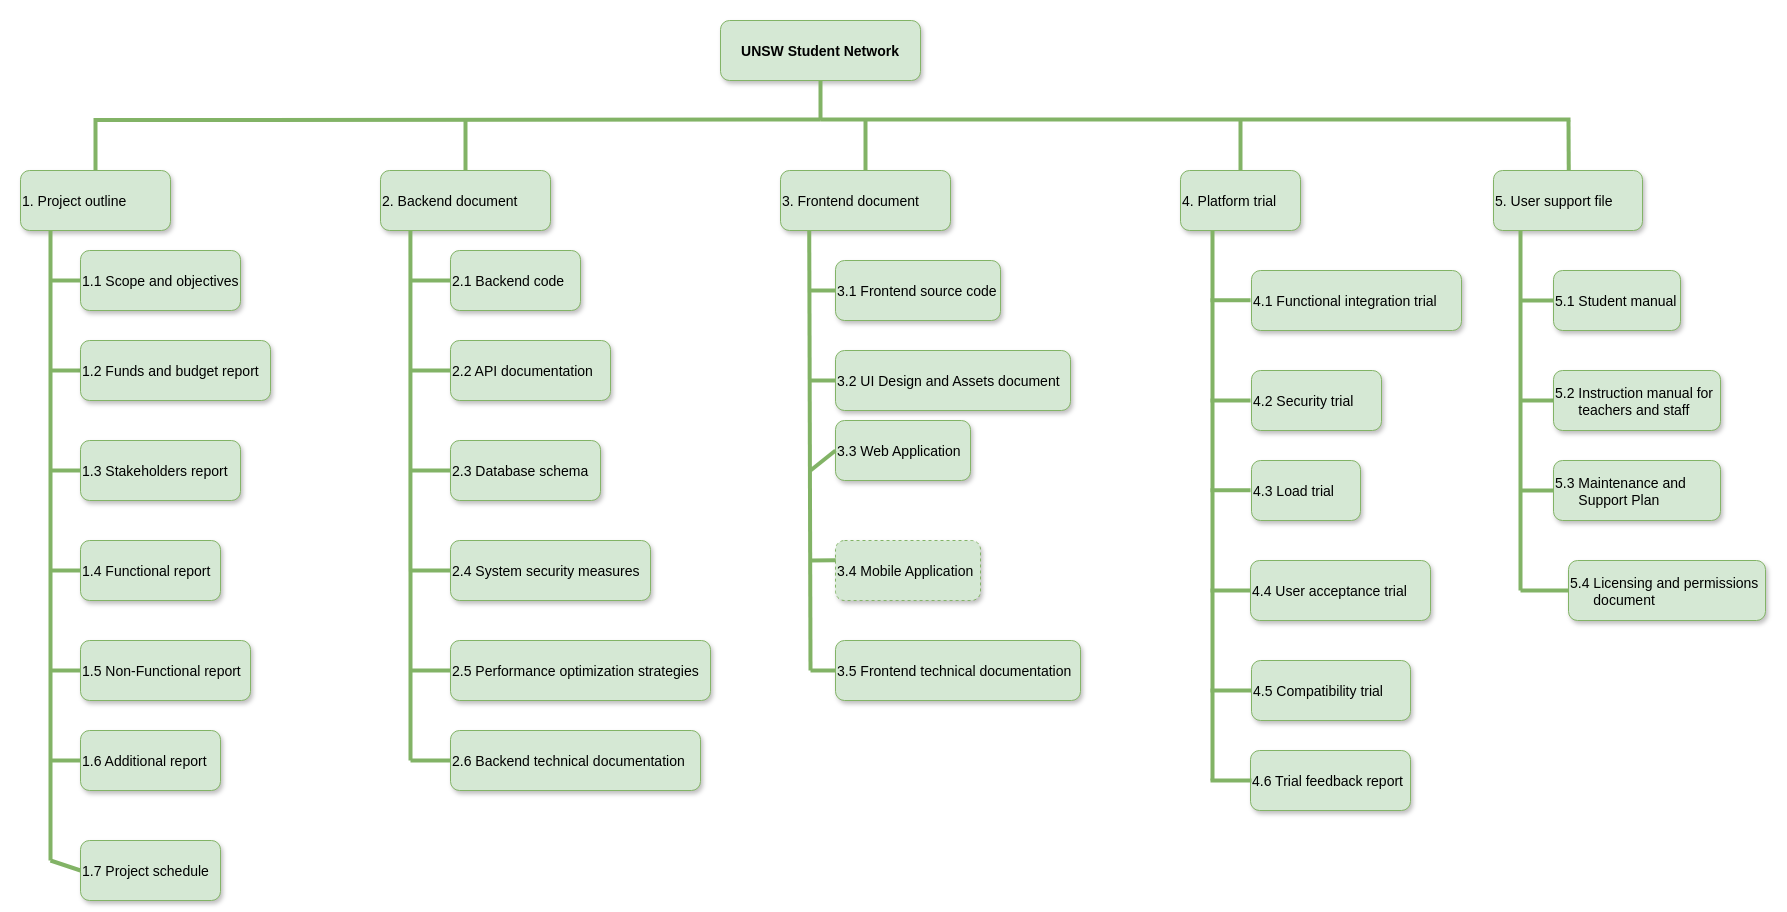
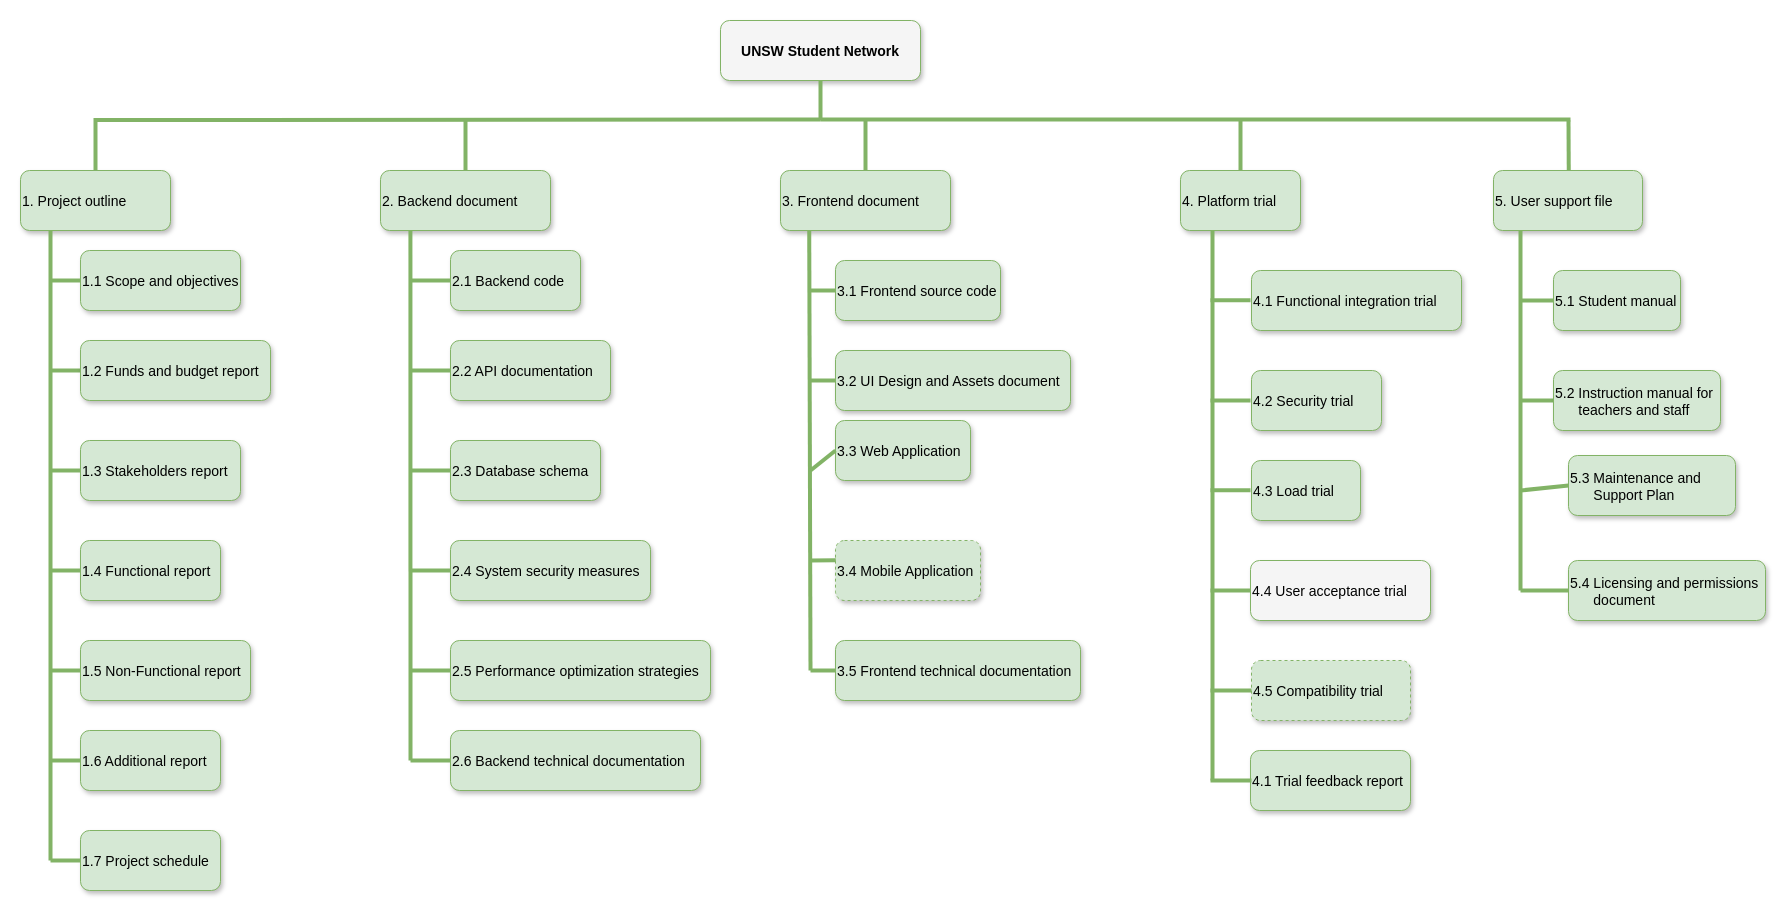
node "UNSW Student Network": fillcolor #d5e8d4 -> #f5f5f5
node "5.3 Maintenance and Support Plan": moved (1637, 491) -> (1652, 486)
node "4.4 User acceptance trial": fillcolor #d5e8d4 -> #f5f5f5
node "4.5 Compatibility trial": style solid -> dashed
node "4.6 Trial feedback report": label "4.6 Trial feedback report" -> "4.1 Trial feedback report"
node "1.7 Project schedule": moved (151, 871) -> (151, 861)
